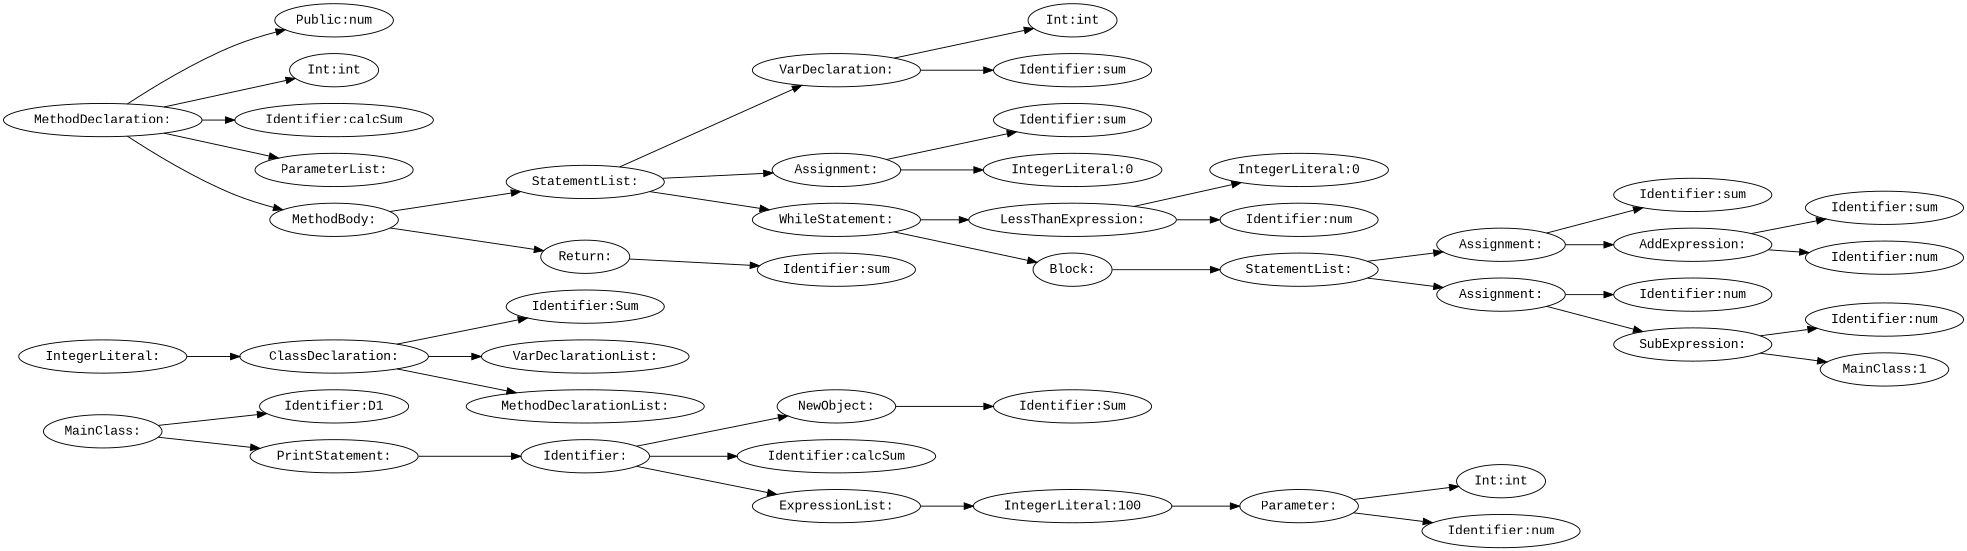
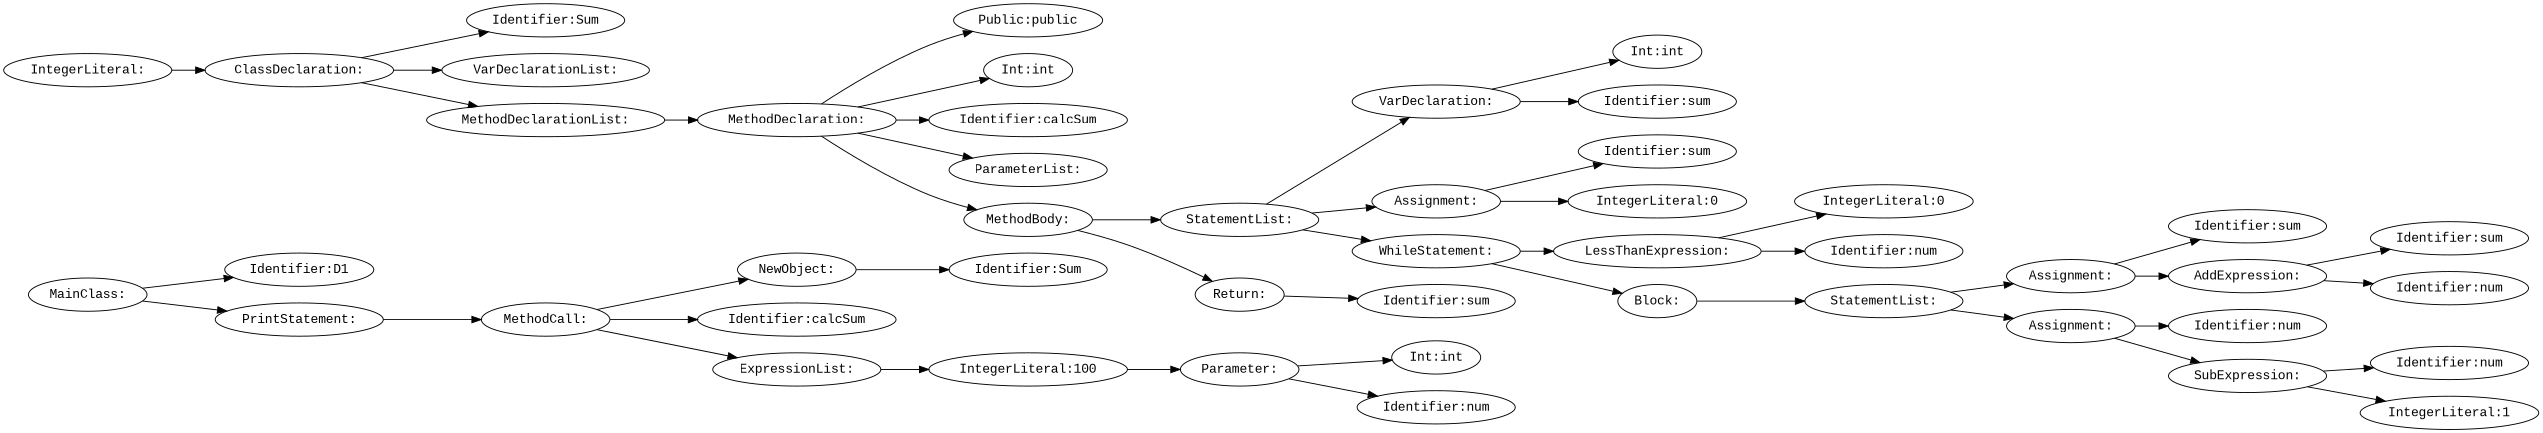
node "Public:num": label "Public:num" -> "Public:public"
edge "MethodDeclarationList:" -> "MethodDeclaration:": added
node "MainClass:1": label "MainClass:1" -> "IntegerLiteral:1"
node "Identifier:": label "Identifier:" -> "MethodCall:"
